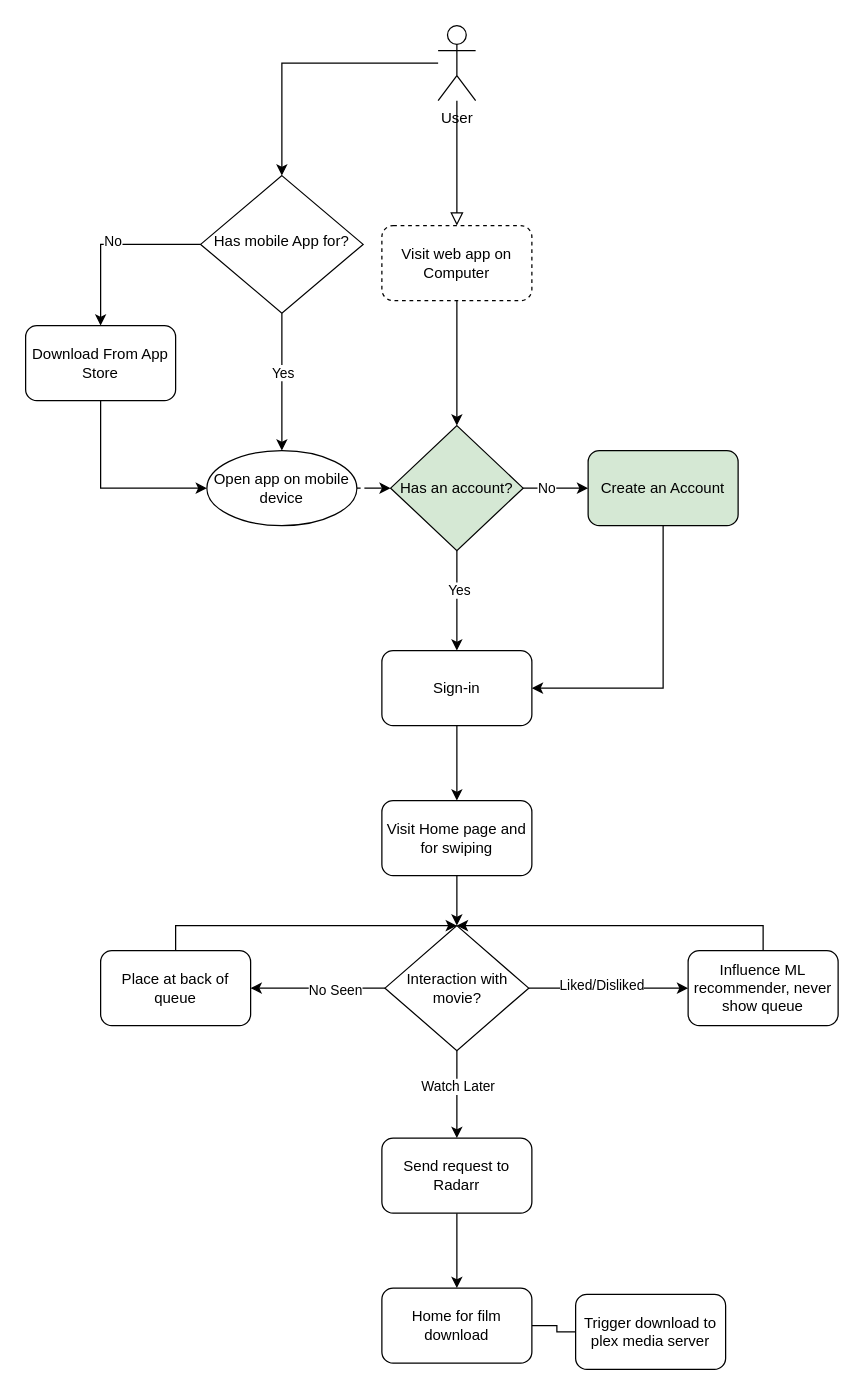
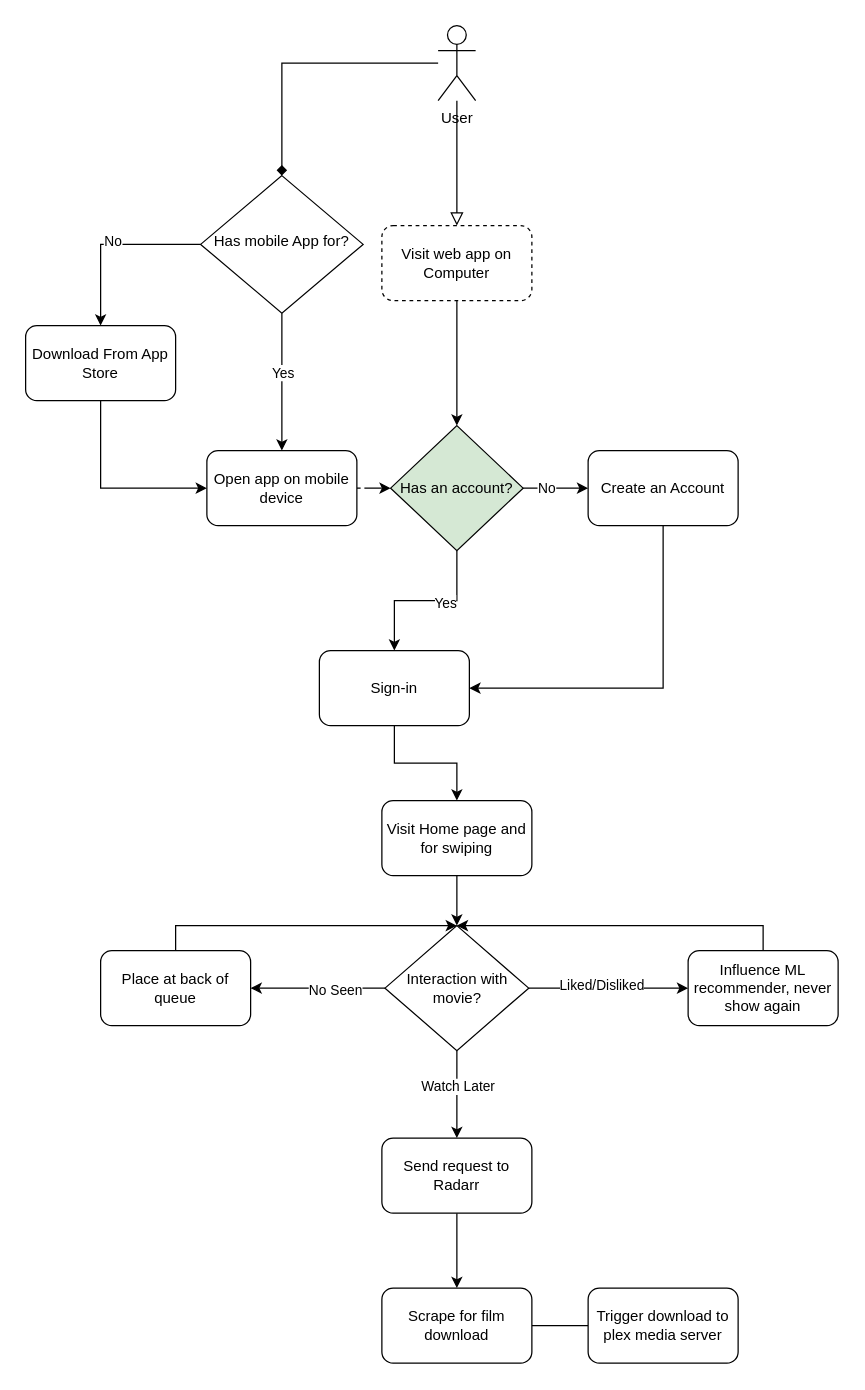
edge "User" -> "Has mobile App for?": arrowhead classic -> diamond
node "Open app on mobile device": shape ellipse -> rounded rectangle
node "Create an Account": fillcolor #d5e8d4 -> #ffffff
node "Sign-in": moved (457, 688) -> (394, 688)
node "Influence ML recommender, never show queue": label "Influence ML recommender, never show queue" -> "Influence ML recommender, never show again"
node "Home for film download": label "Home for film download" -> "Scrape for film download"
node "Trigger download to plex media server": moved (651, 1332) -> (663, 1326)
